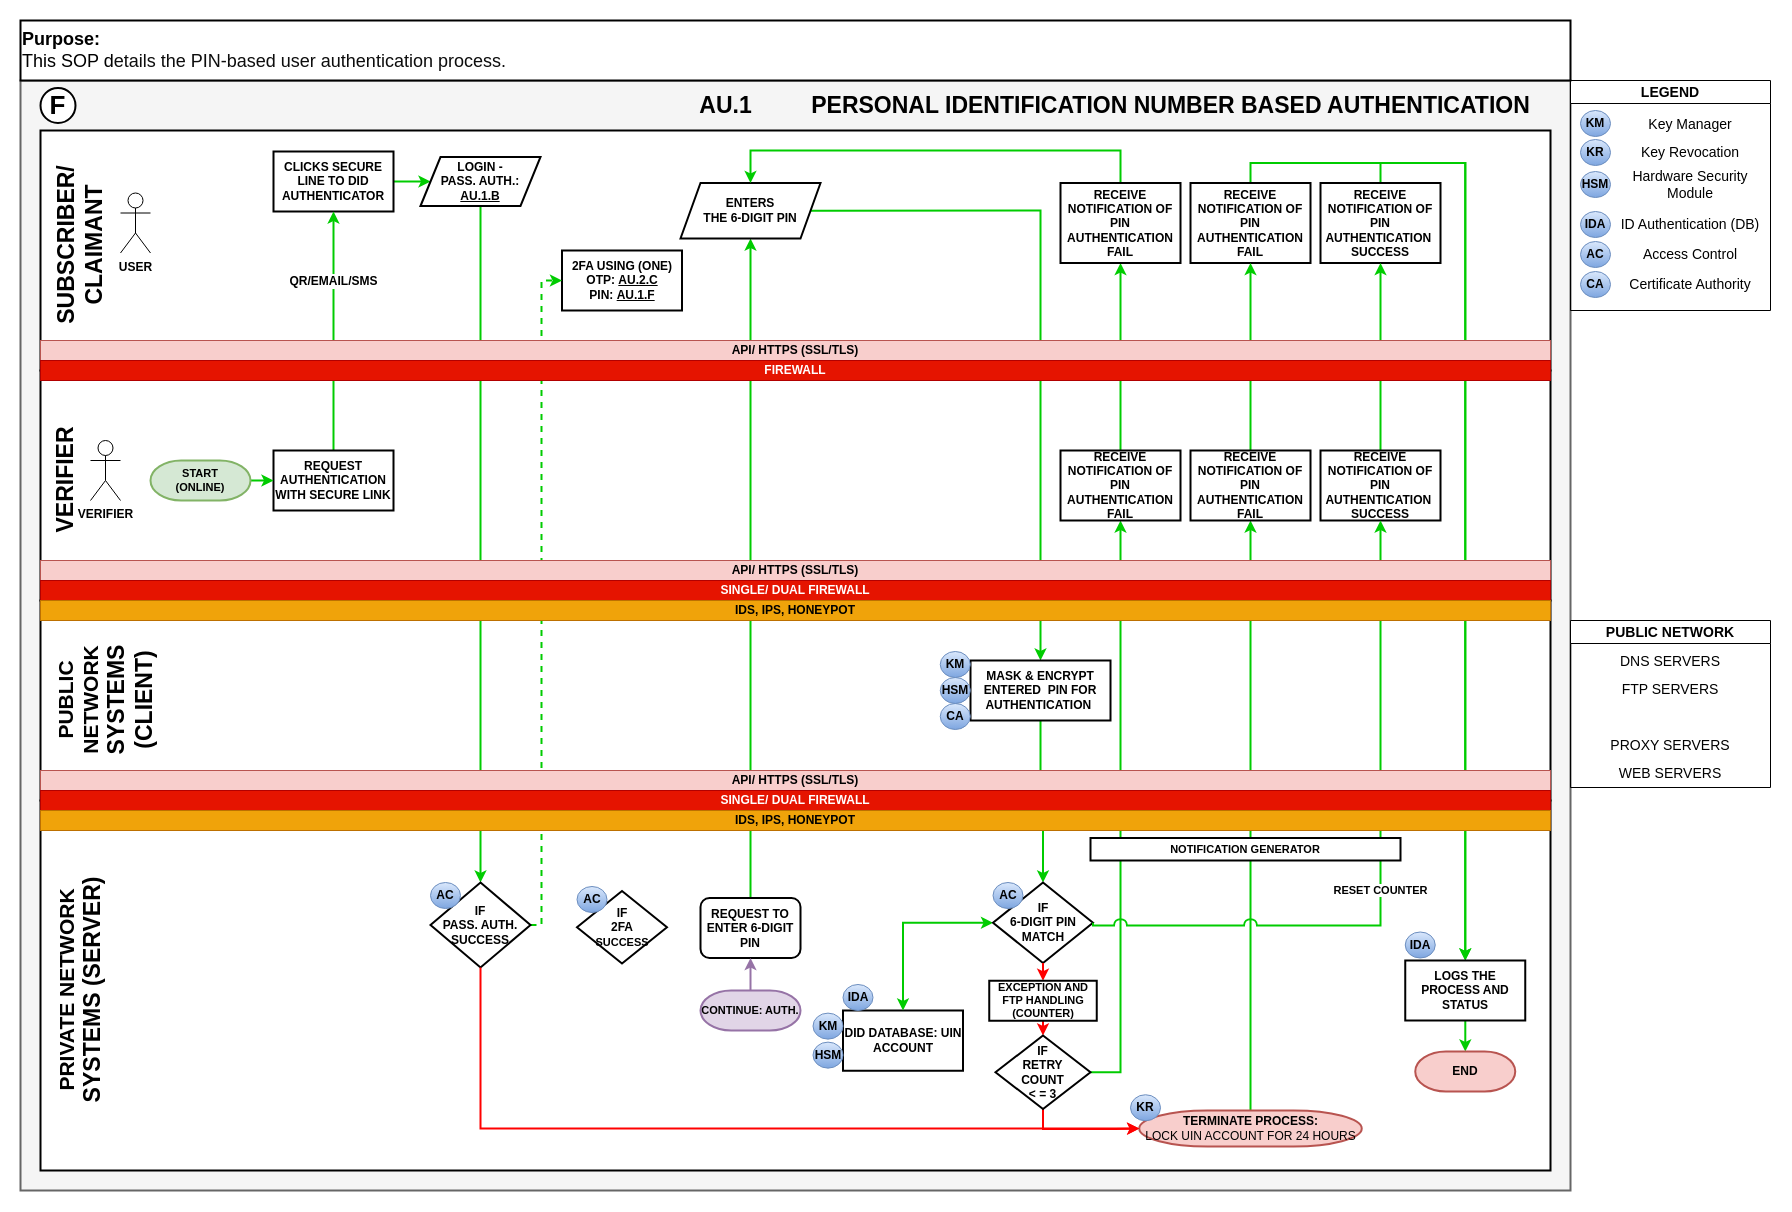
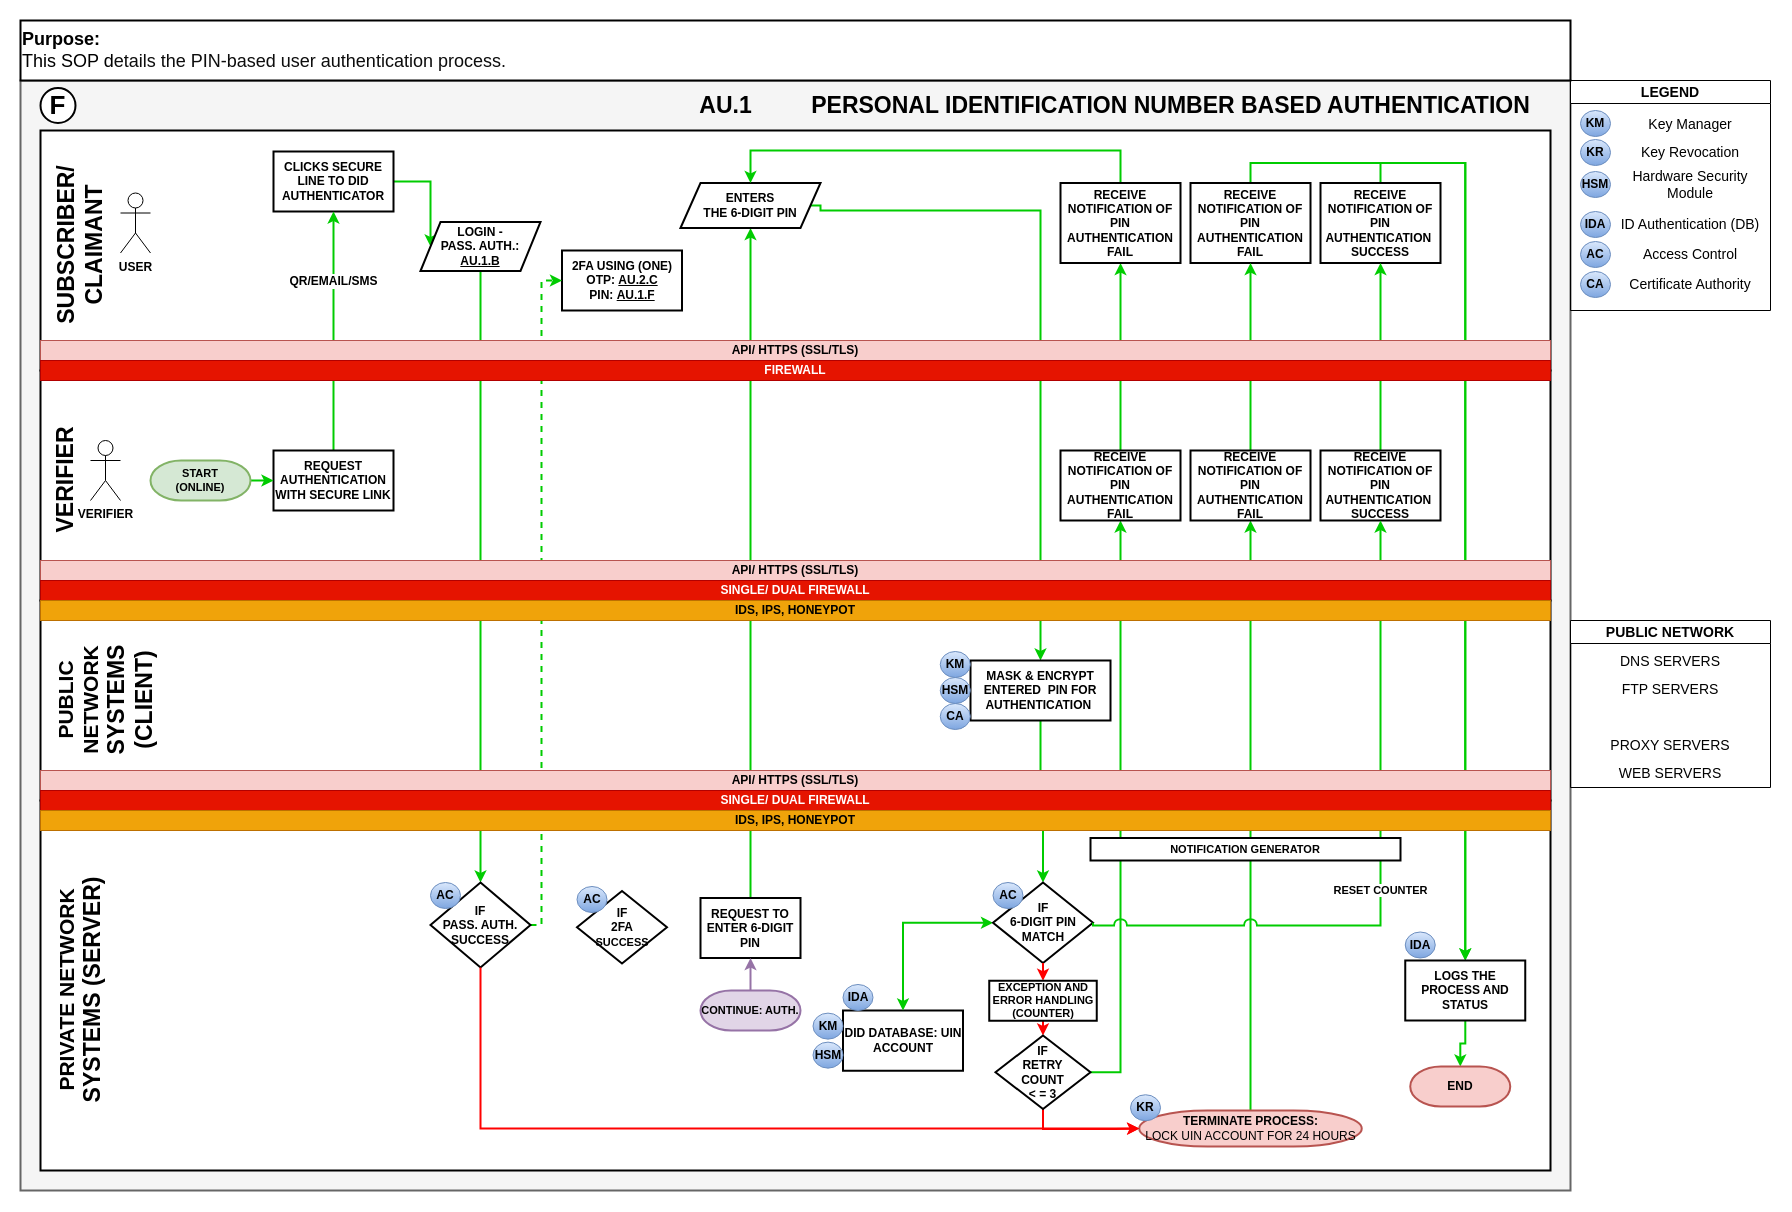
node "LOGIN - PASS. AUTH.:AU.1.B": moved (481, 182) -> (481, 247)
node "ENTERS THE 6-DIGIT PIN": size 140x56 -> 140x45
node "REQUEST TO ENTER 6-DIGIT PIN": shape rounded rectangle -> rectangle
node "EXCEPTION AND FTP HANDLING (COUNTER)": label "EXCEPTION AND FTP HANDLING (COUNTER)" -> "EXCEPTION AND ERROR HANDLING (COUNTER)"
node "END": moved (1465, 1072) -> (1460, 1087)
